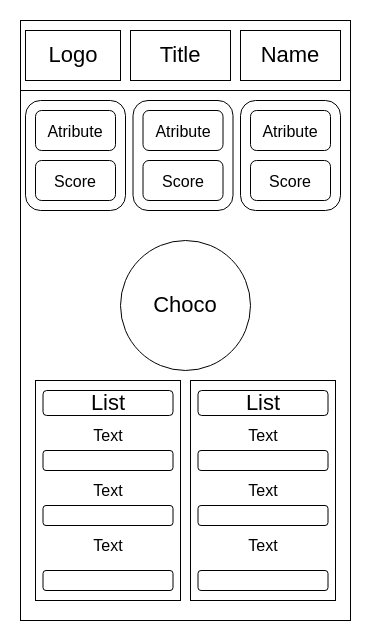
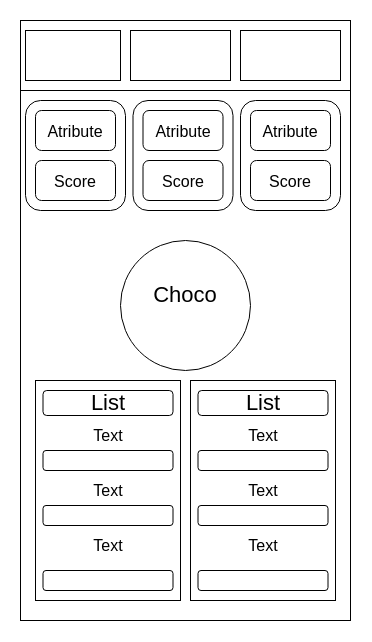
node "Logo": removed
node "Title": removed
node "Name": removed
node "Choco": moved (186, 306) -> (186, 296)
